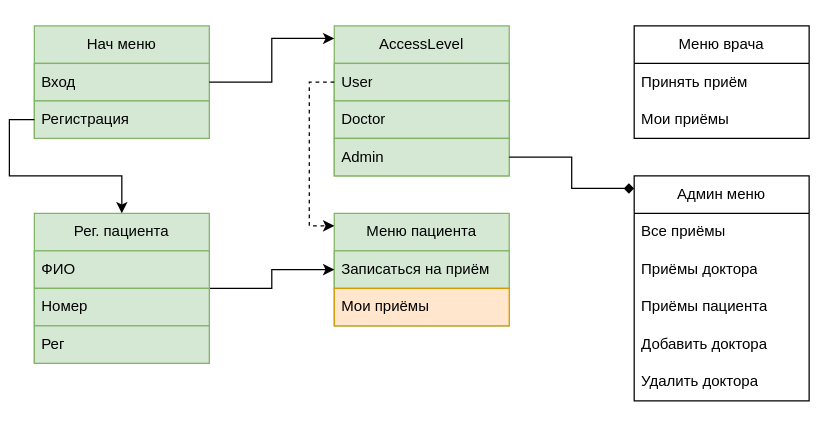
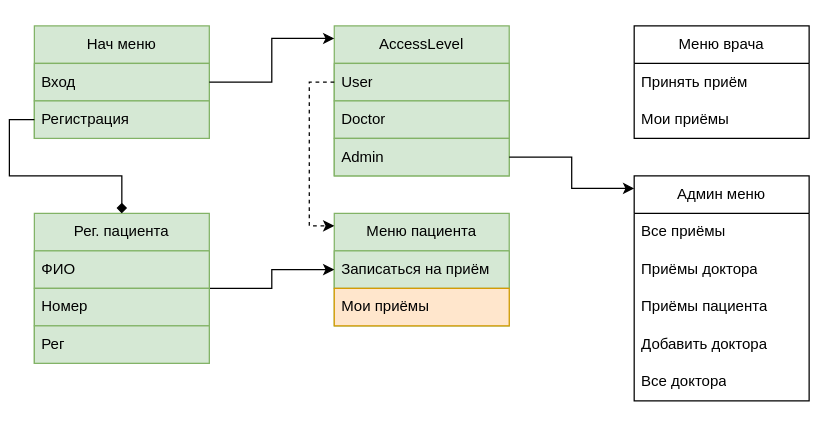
edge "Admin" -> "Админ меню": arrowhead diamond -> classic
edge "Регистрация" -> "Рег. пациента": arrowhead classic -> diamond
node "Удалить доктора": label "Удалить доктора" -> "Все доктора"
